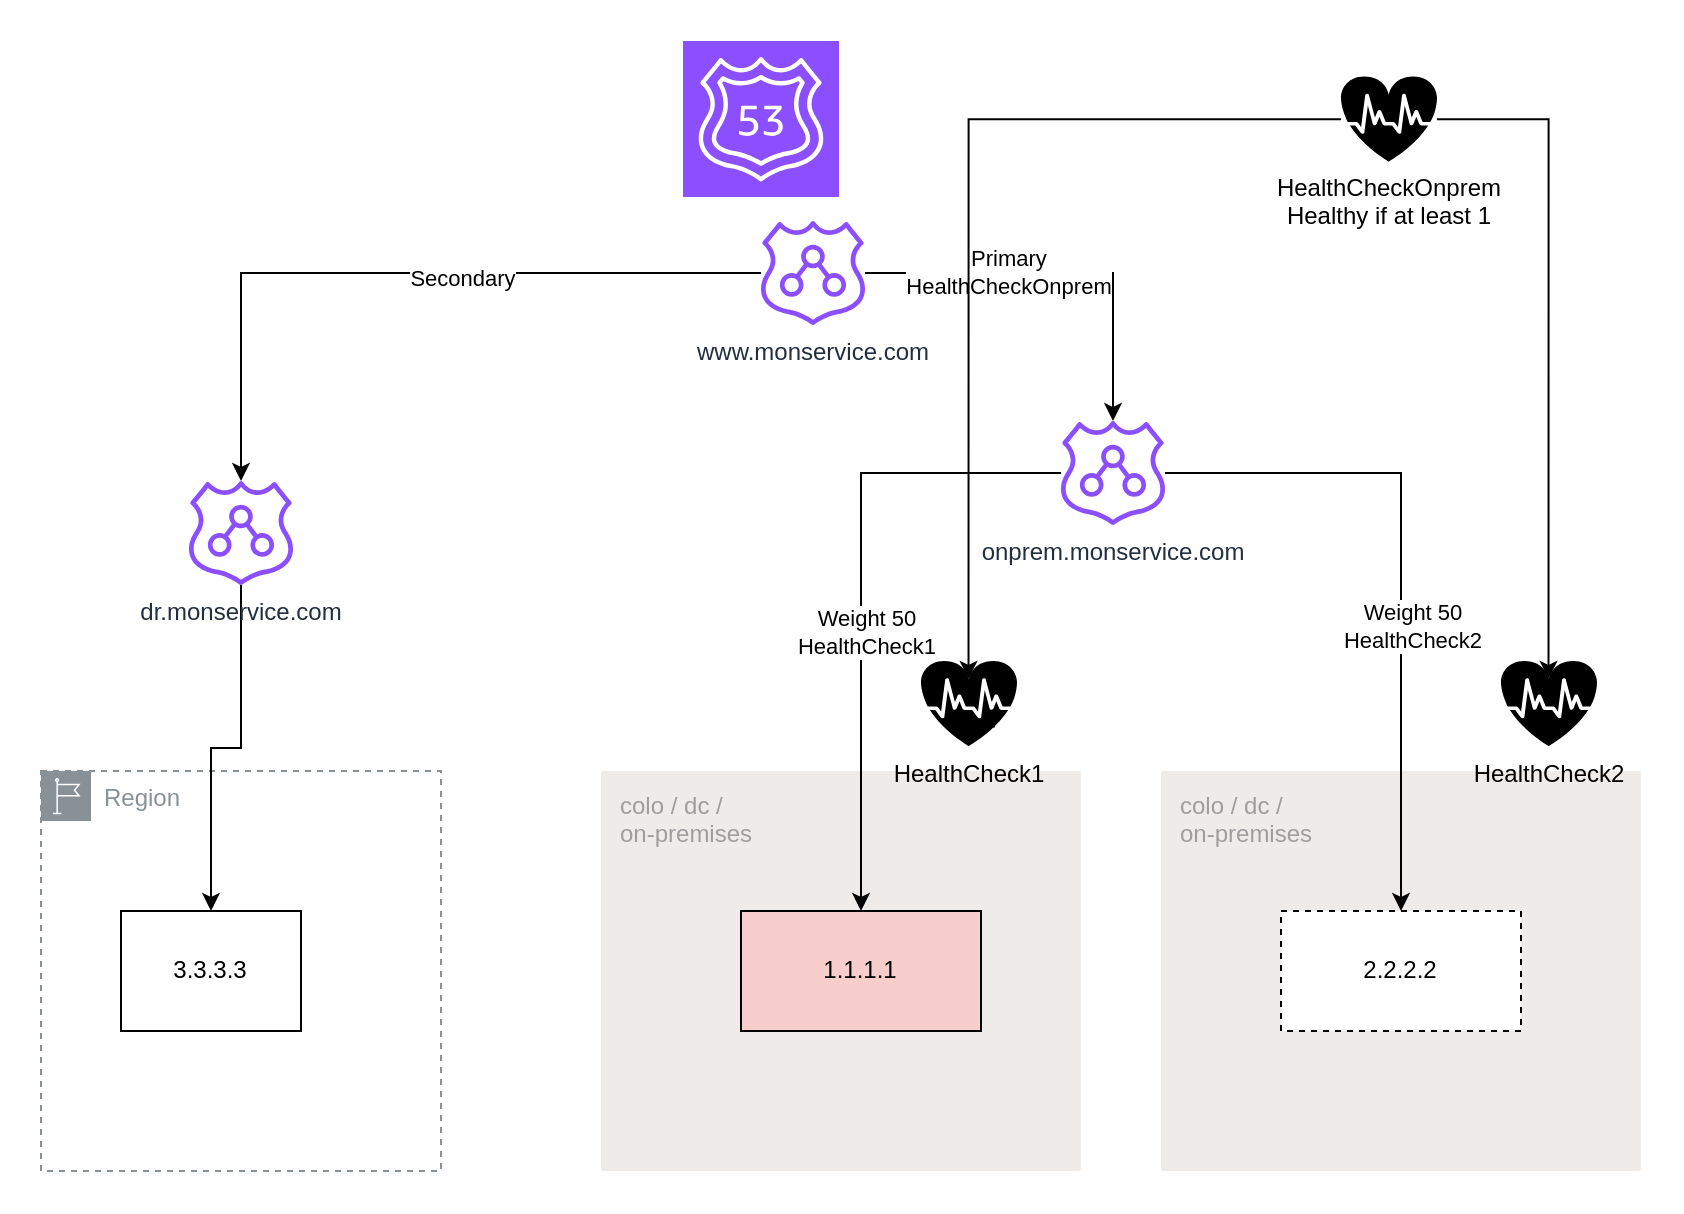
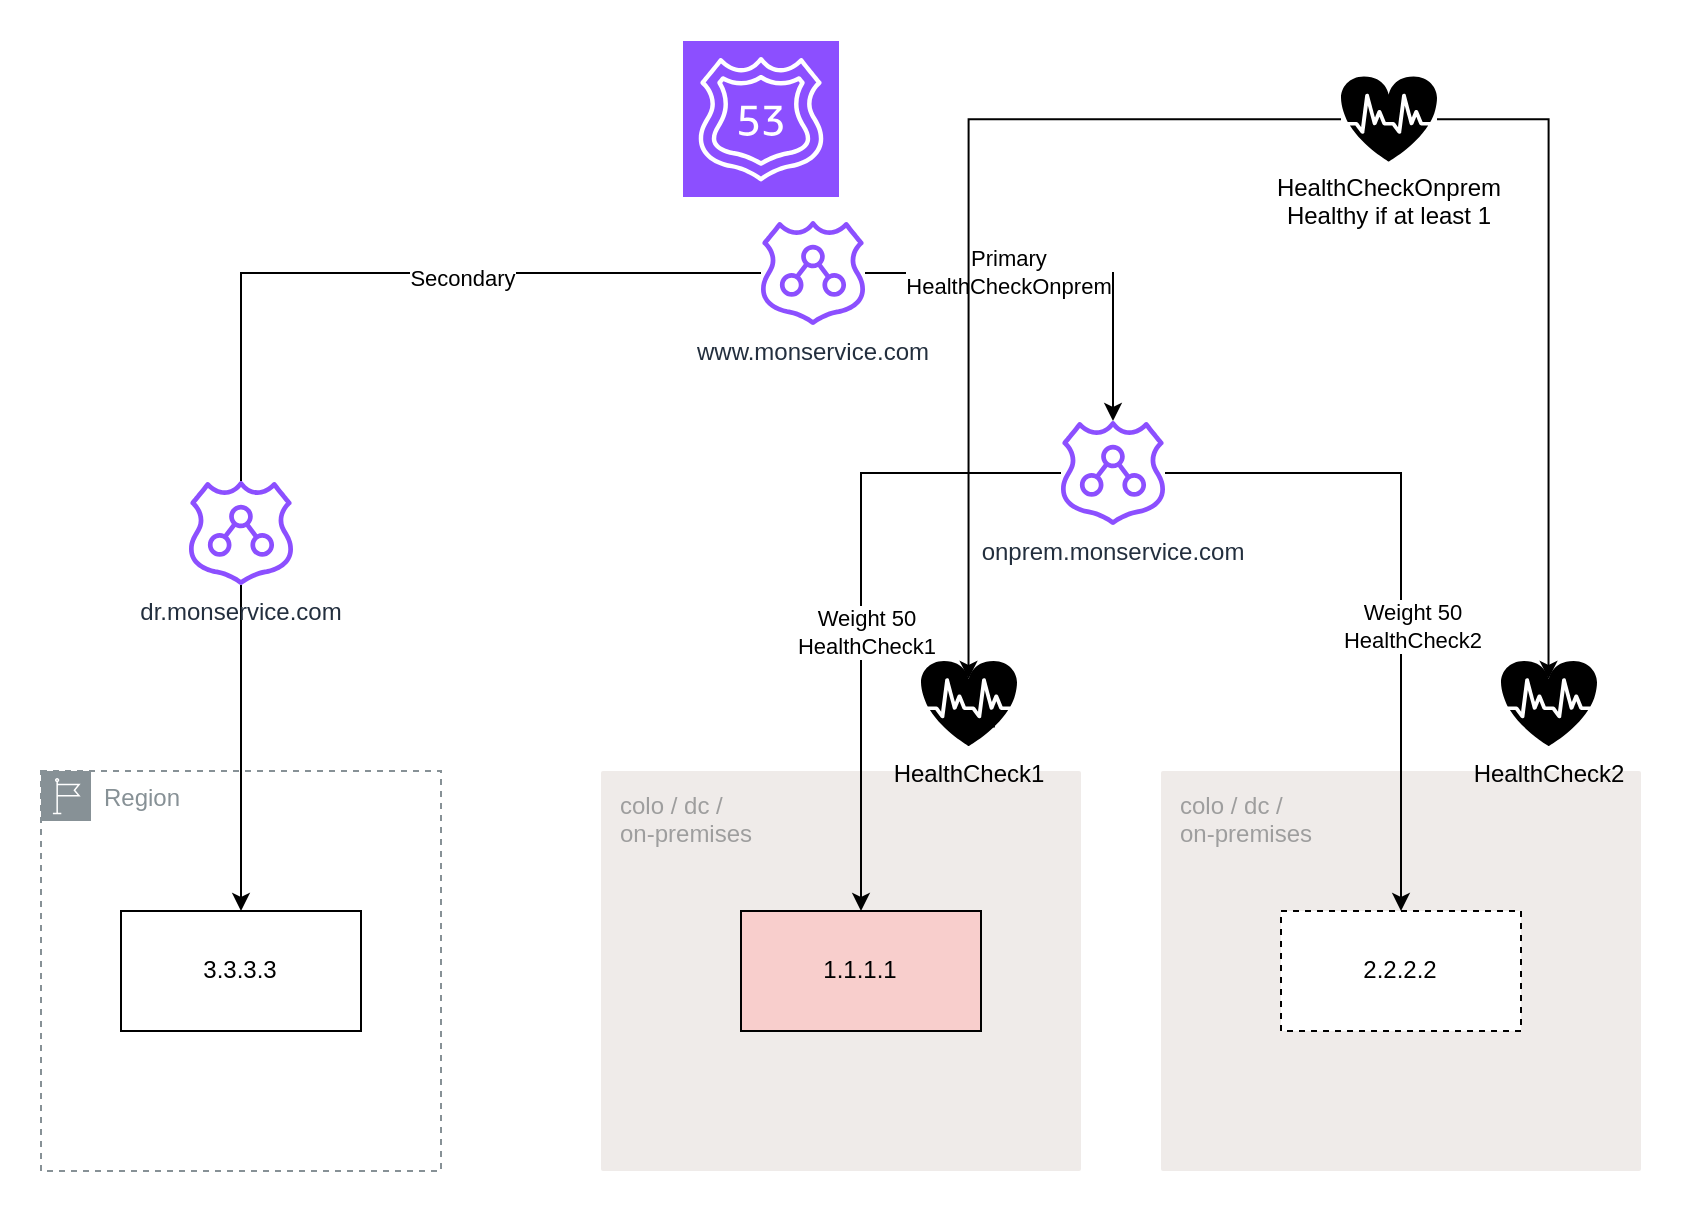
edge "www.monservice.com" -> "dr.monservice.com": arrowhead classic -> none
node "3.3.3.3": size 180x120 -> 240x120
